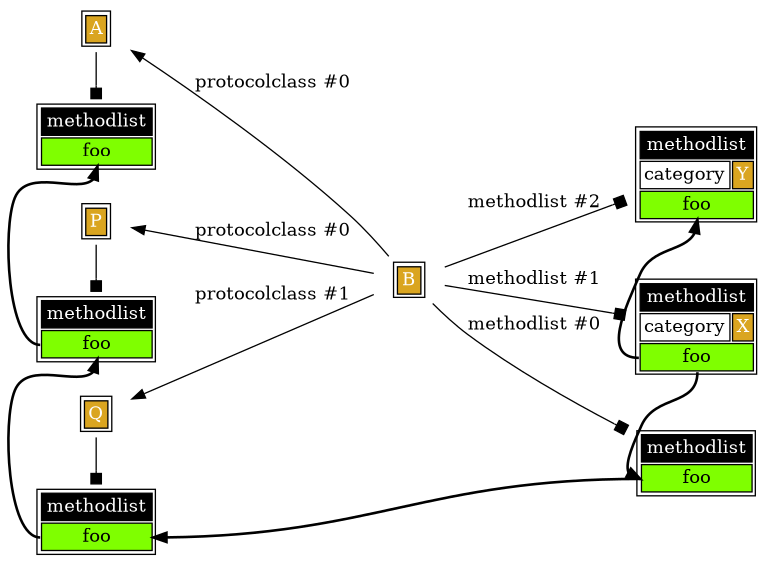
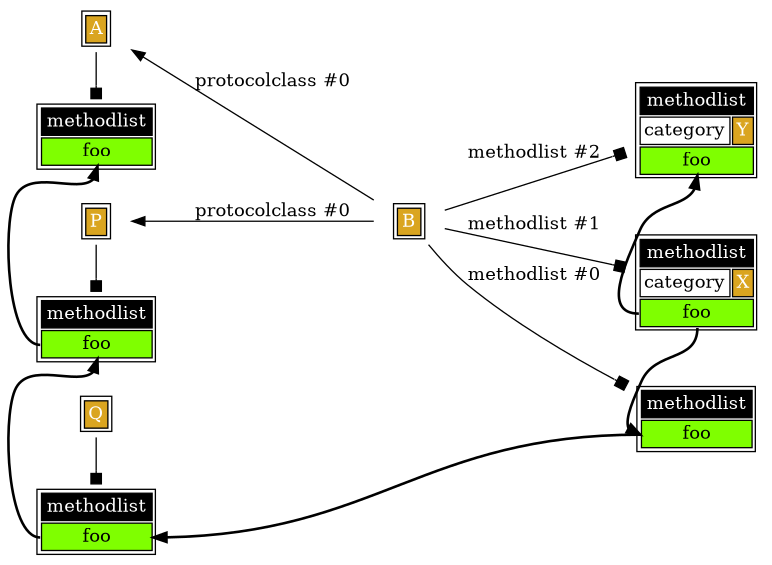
edge "B" -> "Q": removed, label "protocolclass #1"
